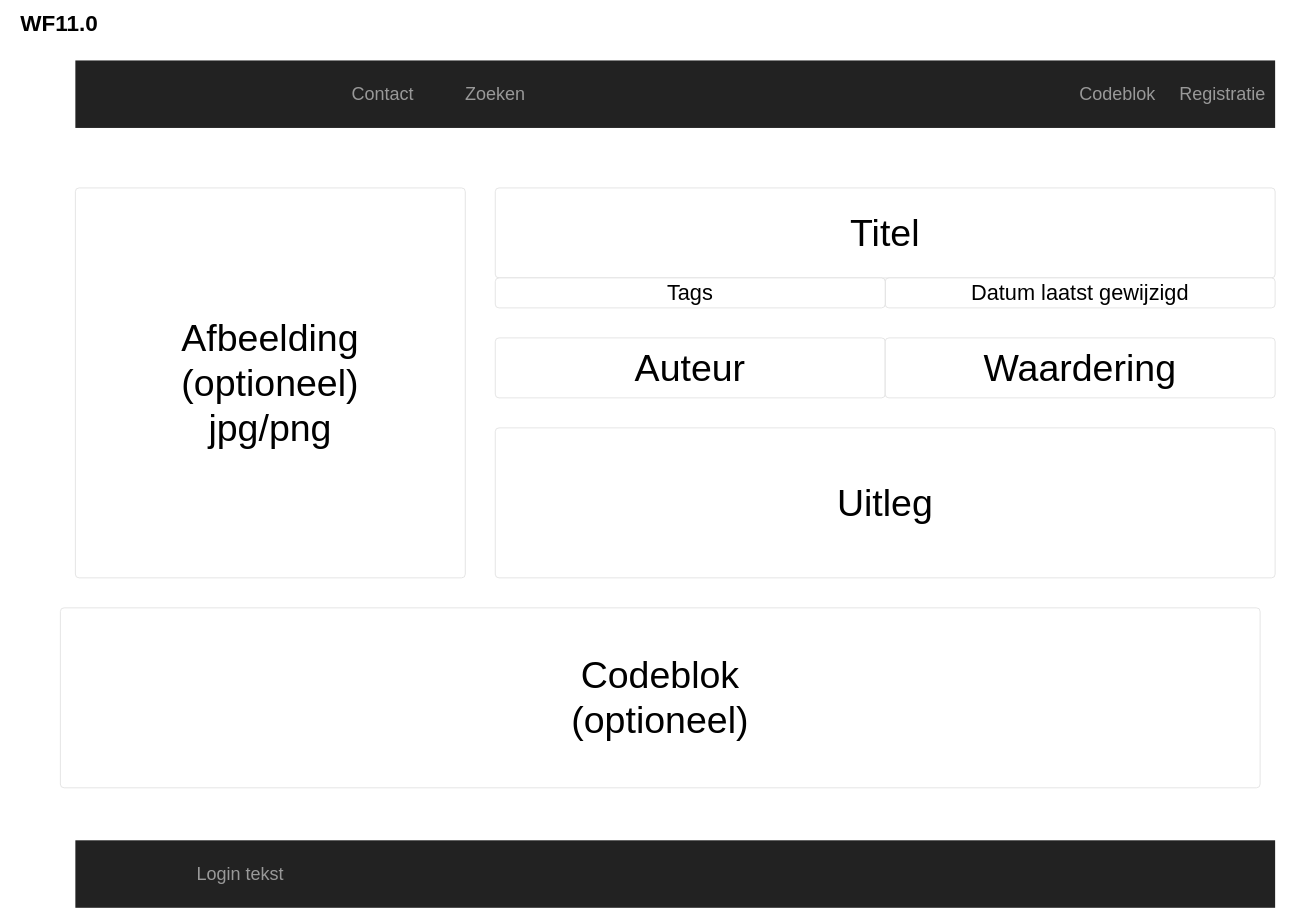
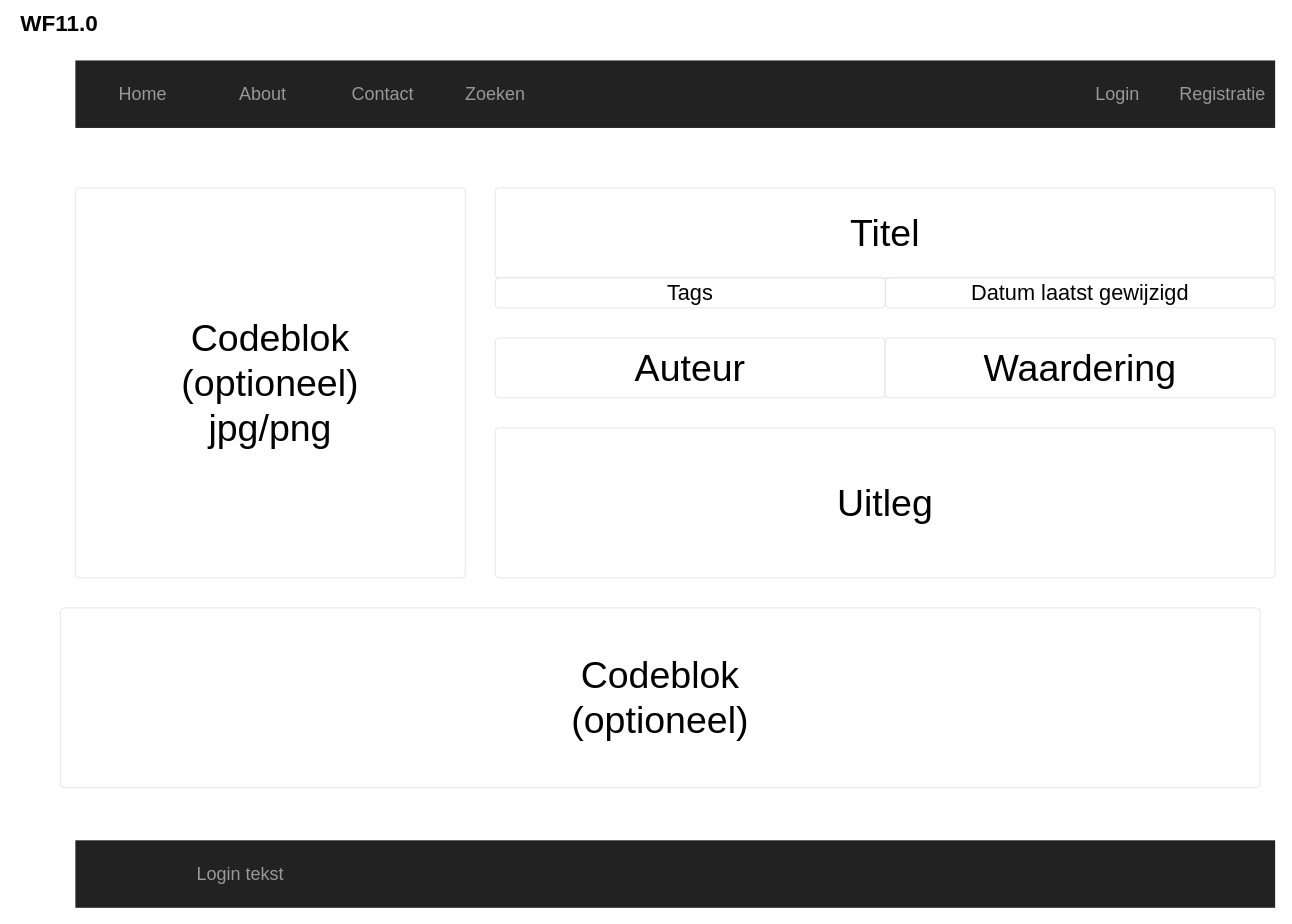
node "Home": added
node "About": added
node "Codeblok": label "Codeblok" -> "Login"
node "Afbeelding (optioneel) jpg/png": label "Afbeelding (optioneel) jpg/png" -> "Codeblok (optioneel) jpg/png"
